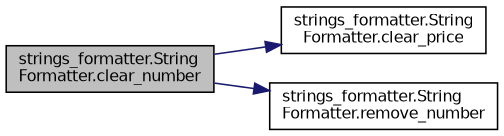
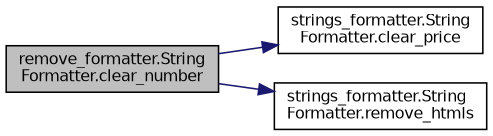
node "strings_formatter.String Formatter.clear_number": label "strings_formatter.String Formatter.clear_number" -> "remove_formatter.String Formatter.clear_number"
node "strings_formatter.String Formatter.remove_number": label "strings_formatter.String Formatter.remove_number" -> "strings_formatter.String Formatter.remove_htmls"
